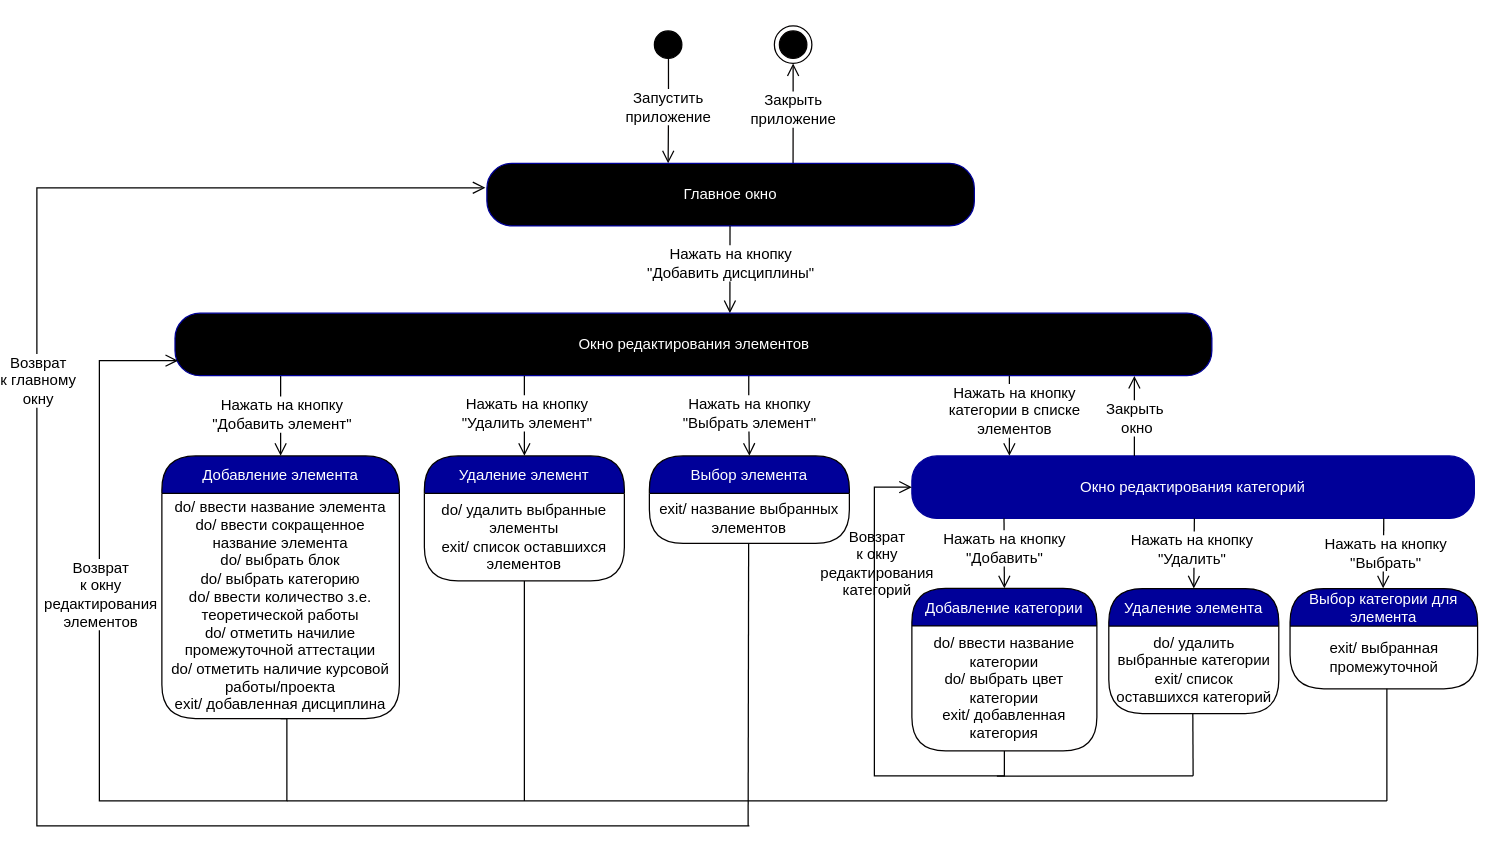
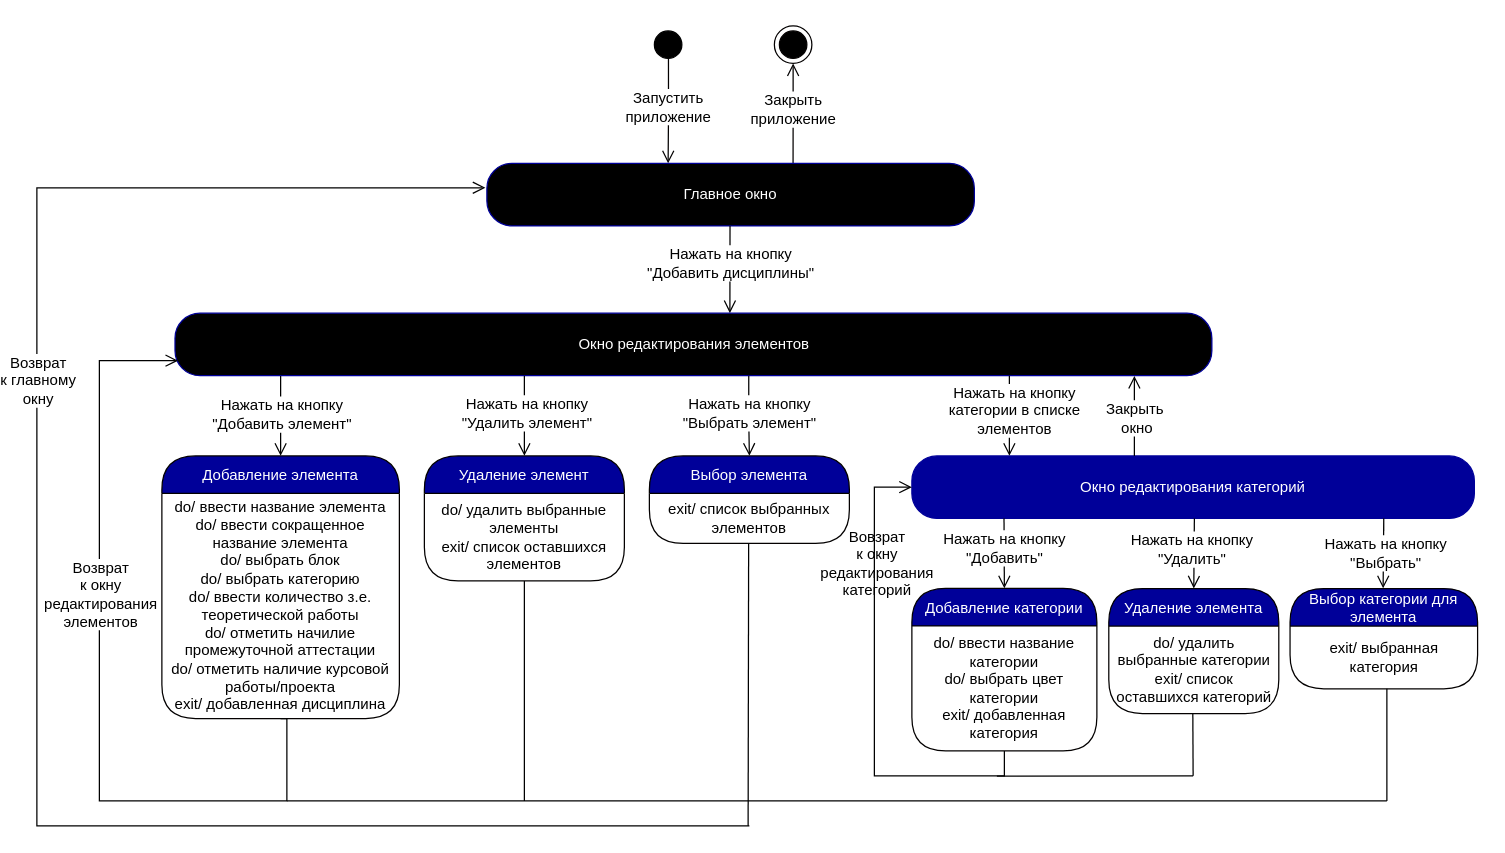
node "exit/ название выбранных элементов": label "exit/ название выбранных элементов" -> "exit/ список выбранных элементов"
node "exit/ выбранная промежуточной": label "exit/ выбранная промежуточной" -> "exit/ выбранная категория"
